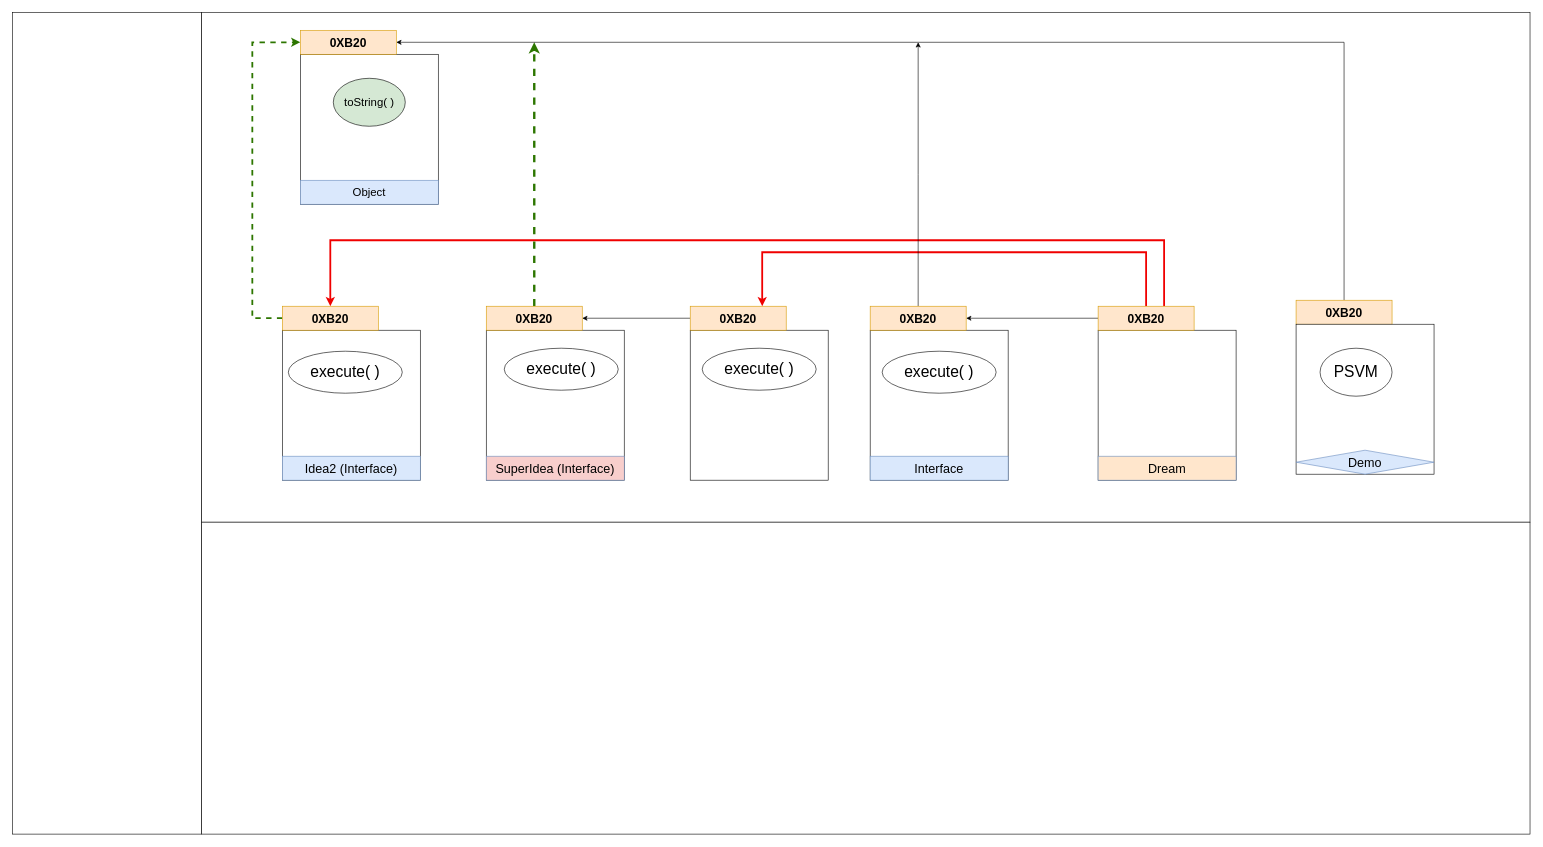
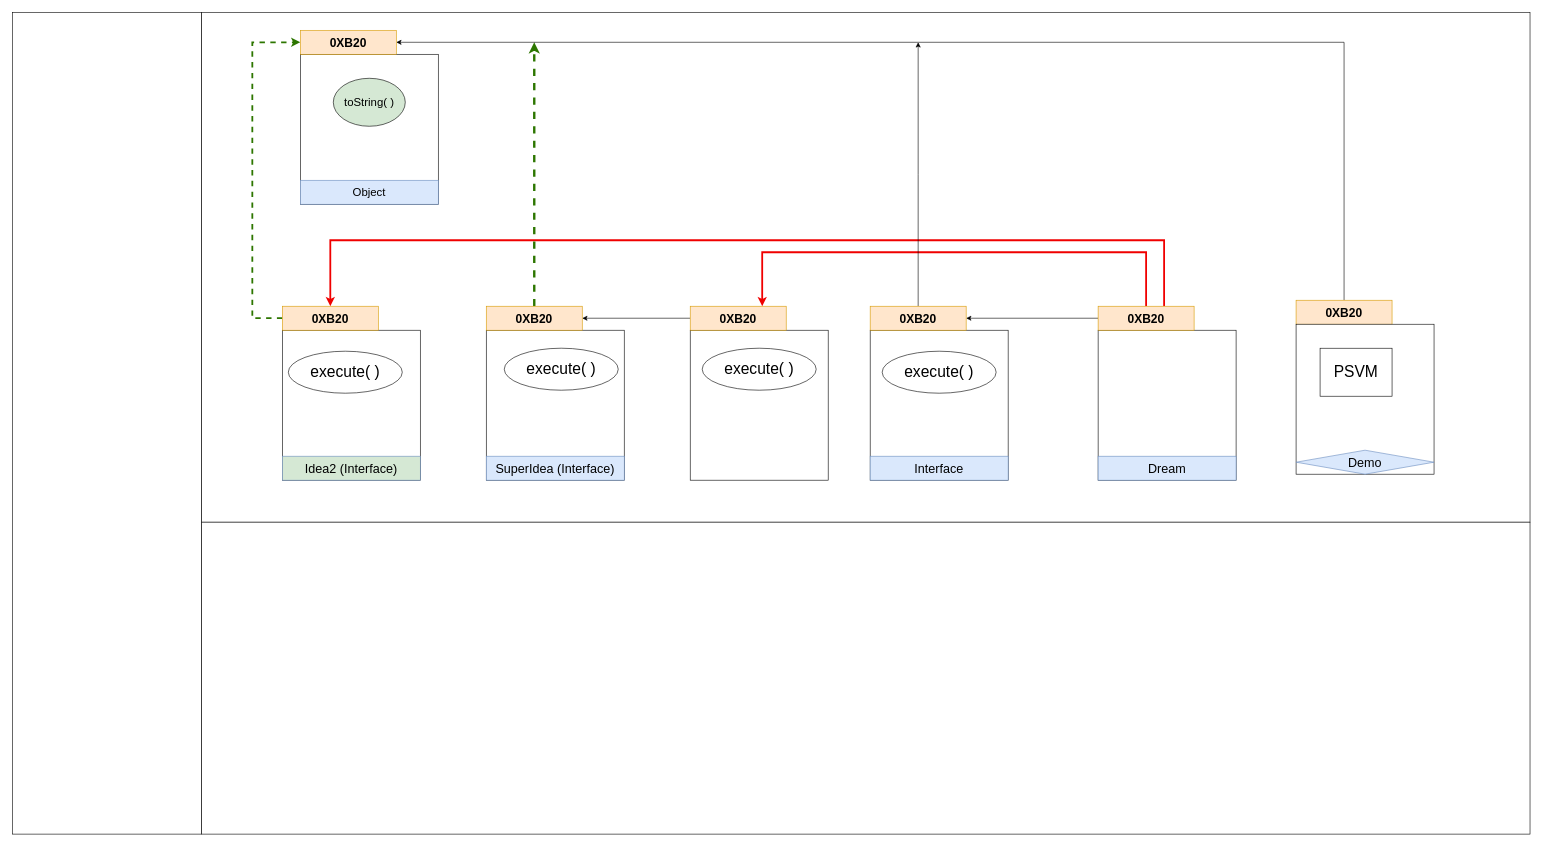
node "PSVM": shape ellipse -> rectangle
node "Idea2 (Interface)": fillcolor #dae8fc -> #d5e8d4
node "SuperIdea (Interface)": fillcolor #f8cecc -> #dae8fc
node "Dream": fillcolor #ffe6cc -> #dae8fc
